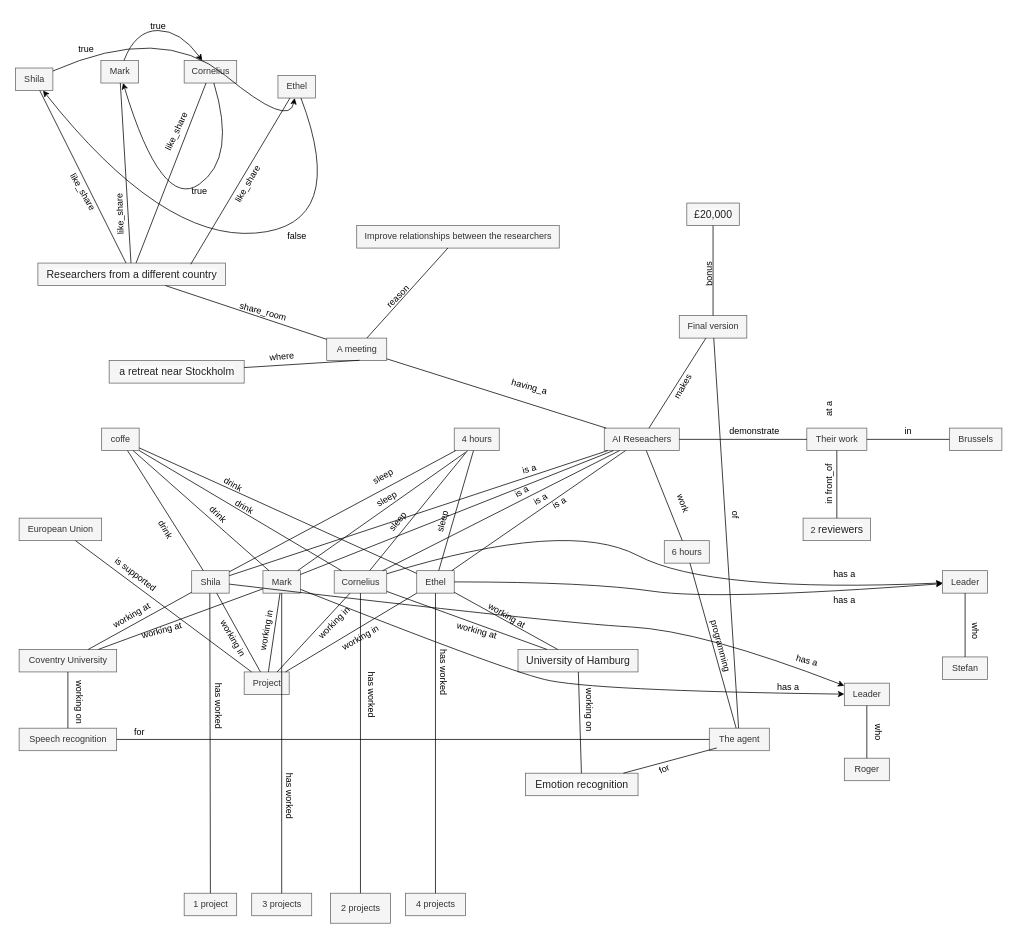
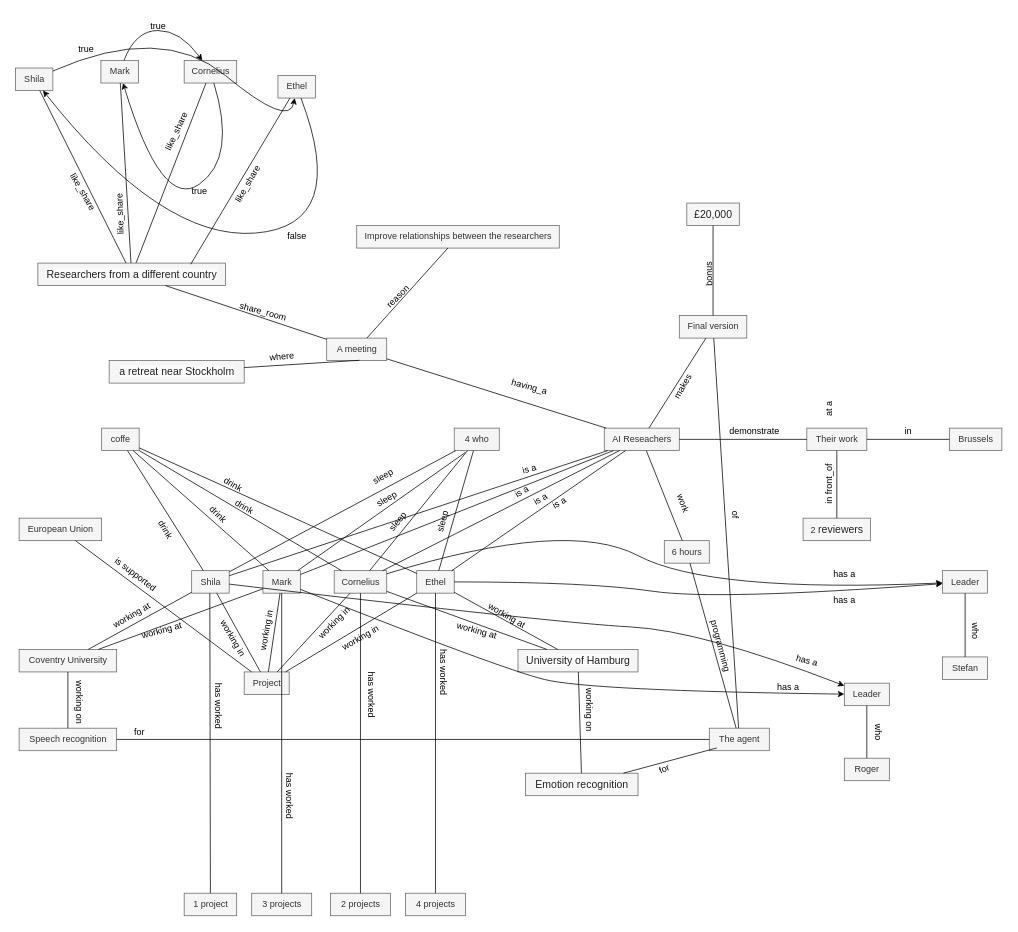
node "4 hours": label "4 hours" -> "4 who"
node "2 projects": size 60x30 -> 60x23
